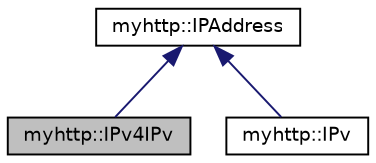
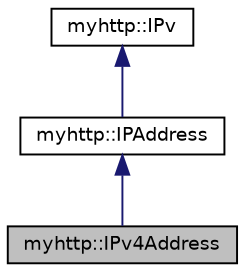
edge "myhttp::IPv" -> "myhttp::IPAddress": reversed
node "myhttp::IPv4IPv": label "myhttp::IPv4IPv" -> "myhttp::IPv4Address"
